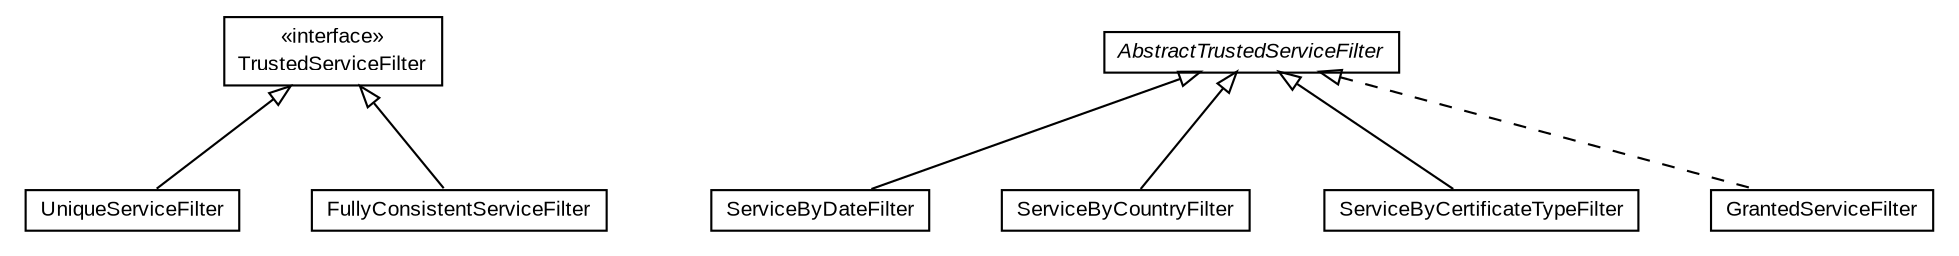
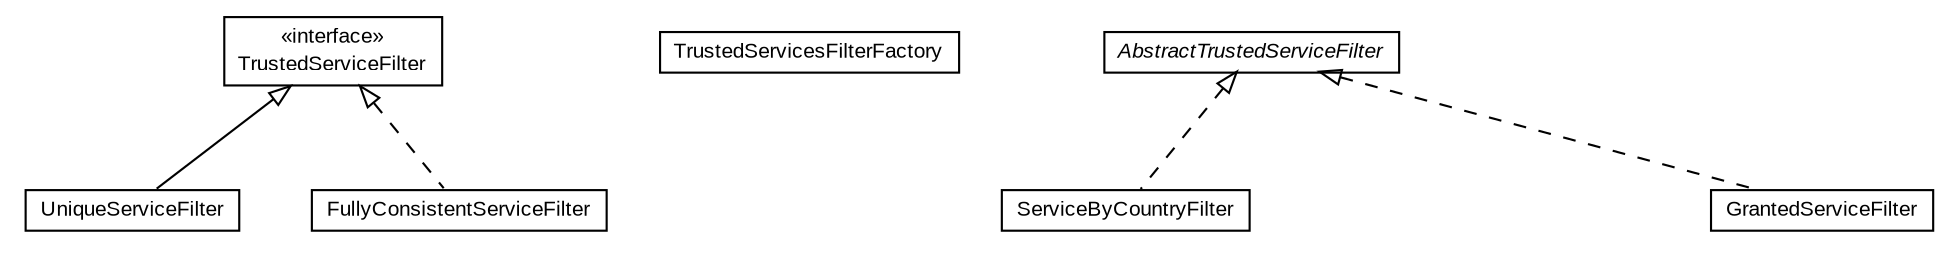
node "TrustedServicesFilterFactory": added
edge "ServiceByCountryFilter" -> "AbstractTrustedServiceFilter": style solid -> dashed
edge "FullyConsistentServiceFilter" -> "TrustedServiceFilter": style solid -> dashed
node "ServiceByDateFilter": removed
node "ServiceByCertificateTypeFilter": removed
